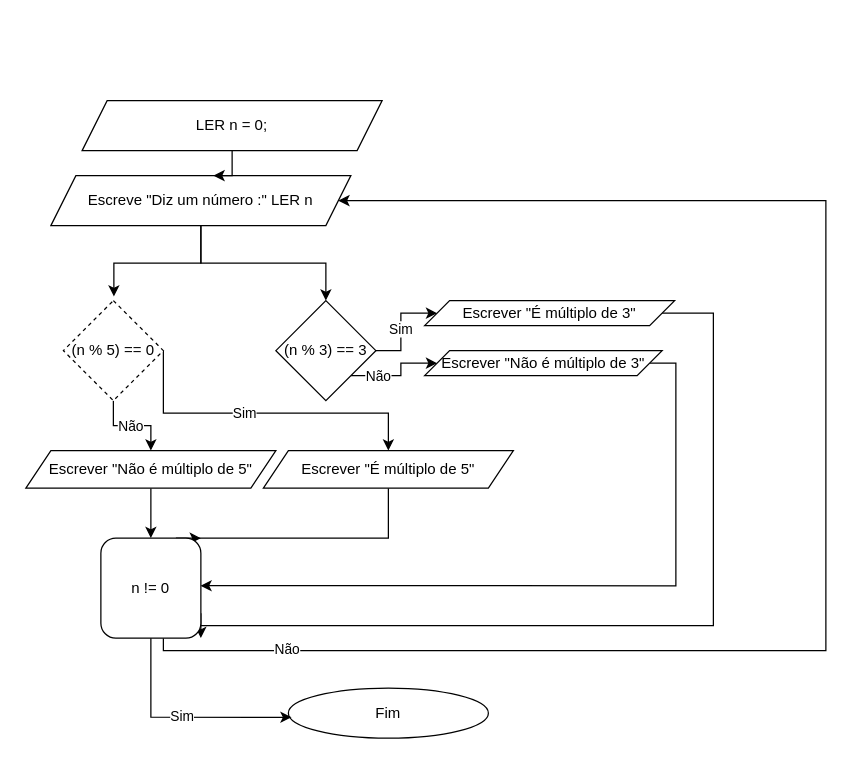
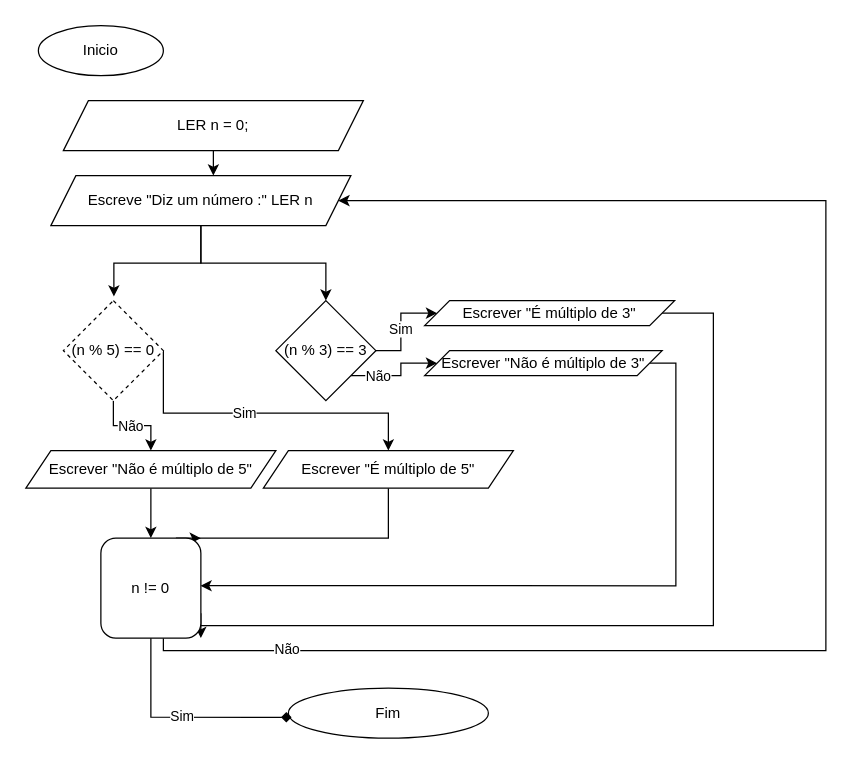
node "Inicio": added
node "LER n = 0;": moved (232, 126) -> (213, 126)
edge "n != 0" -> "Fim": arrowhead classic -> diamond
